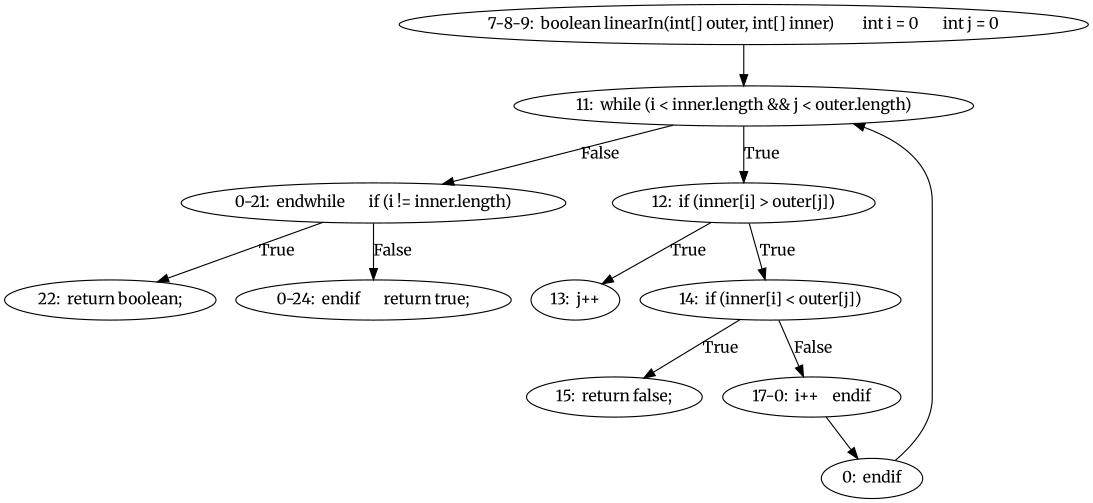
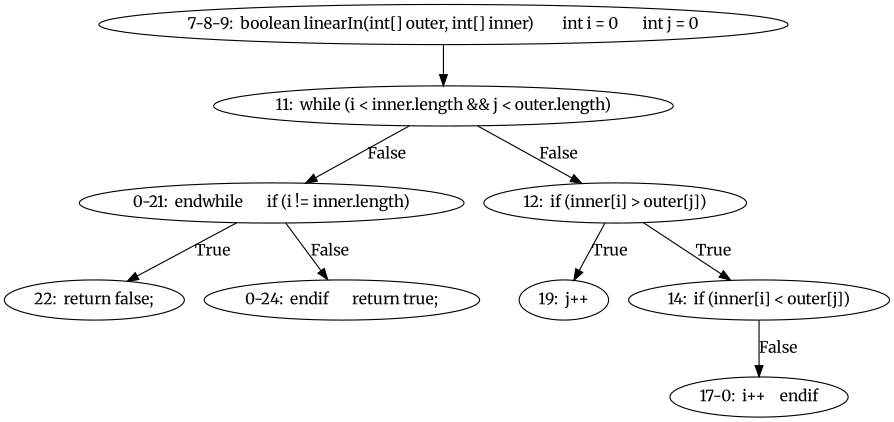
edge "11:  while (i < inner.length && j < outer.length)" -> "12:  if (inner[i] > outer[j])": label "True" -> "False"
node "22:  return boolean;": label "22:  return boolean;" -> "22:  return false;"
node "13:  j++": label "13:  j++" -> "19:  j++"
node "15:  return false;": removed
node "0:  endif": removed
